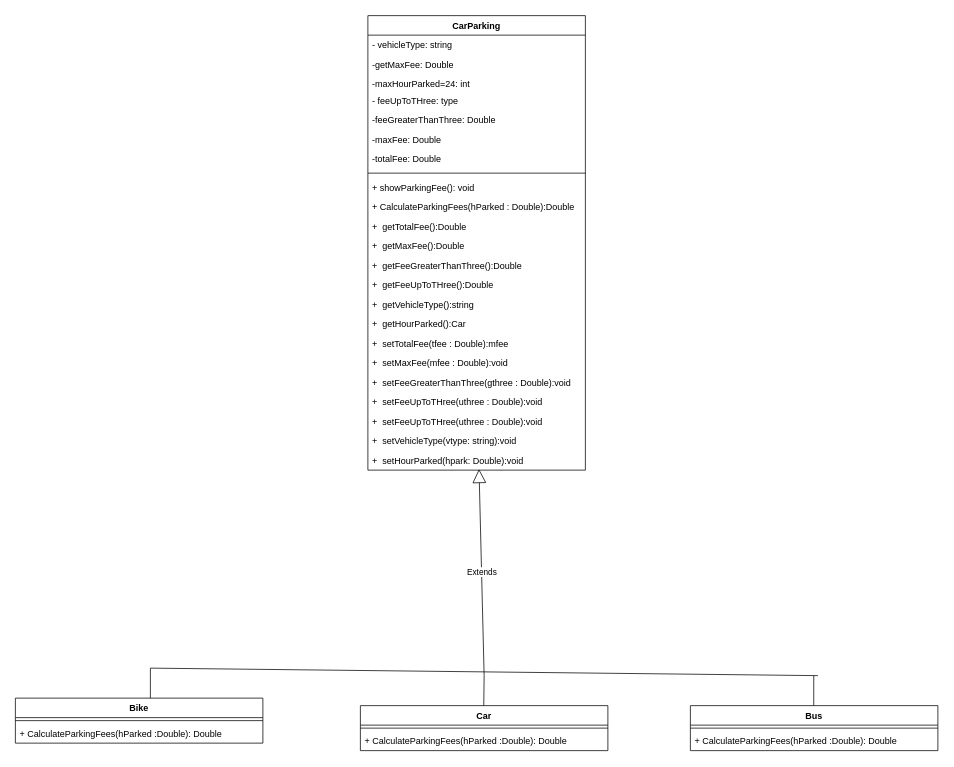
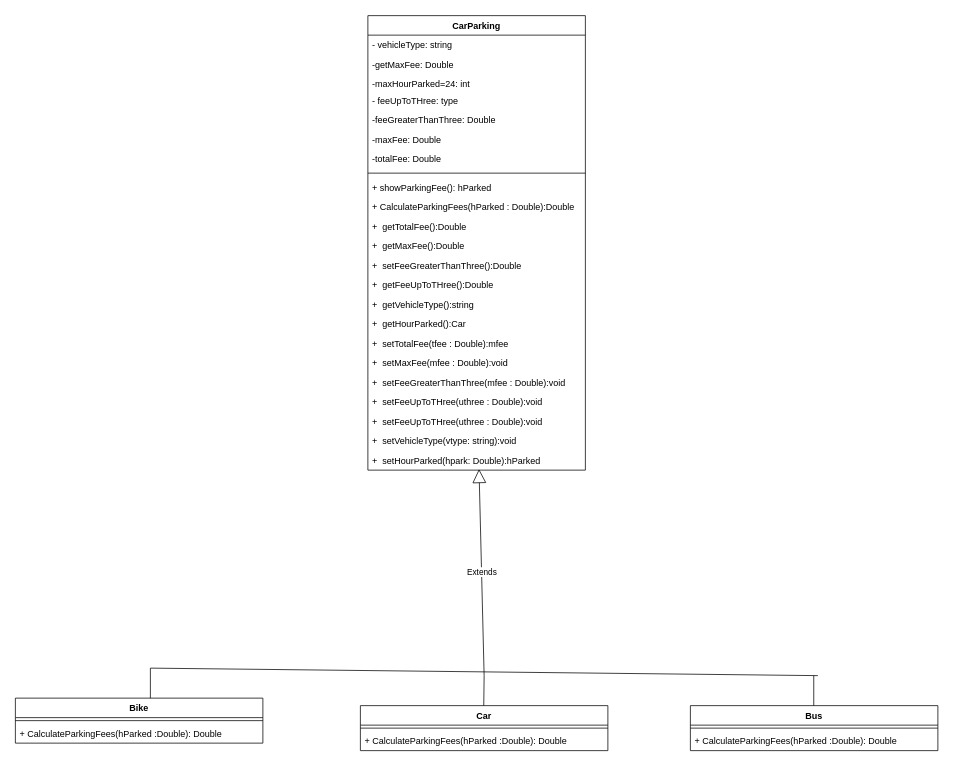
node "+ showParkingFee(): void": label "+ showParkingFee(): void" -> "+ showParkingFee(): hParked"
node "+ getFeeGreaterThanThree():Double": label "+ getFeeGreaterThanThree():Double" -> "+ setFeeGreaterThanThree():Double"
node "+ setFeeGreaterThanThree(gthree : Double):void": label "+ setFeeGreaterThanThree(gthree : Double):void" -> "+ setFeeGreaterThanThree(mfee : Double):void"
node "+ setHourParked(hpark: Double):void": label "+ setHourParked(hpark: Double):void" -> "+ setHourParked(hpark: Double):hParked"
